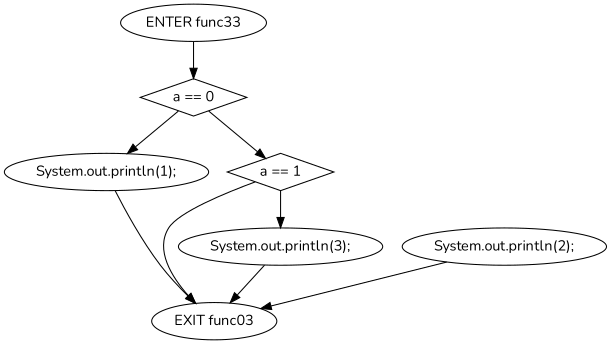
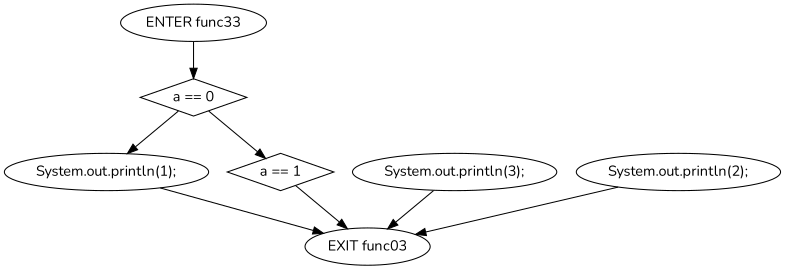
edge "a == 1" -> "System.out.println(3);": removed
